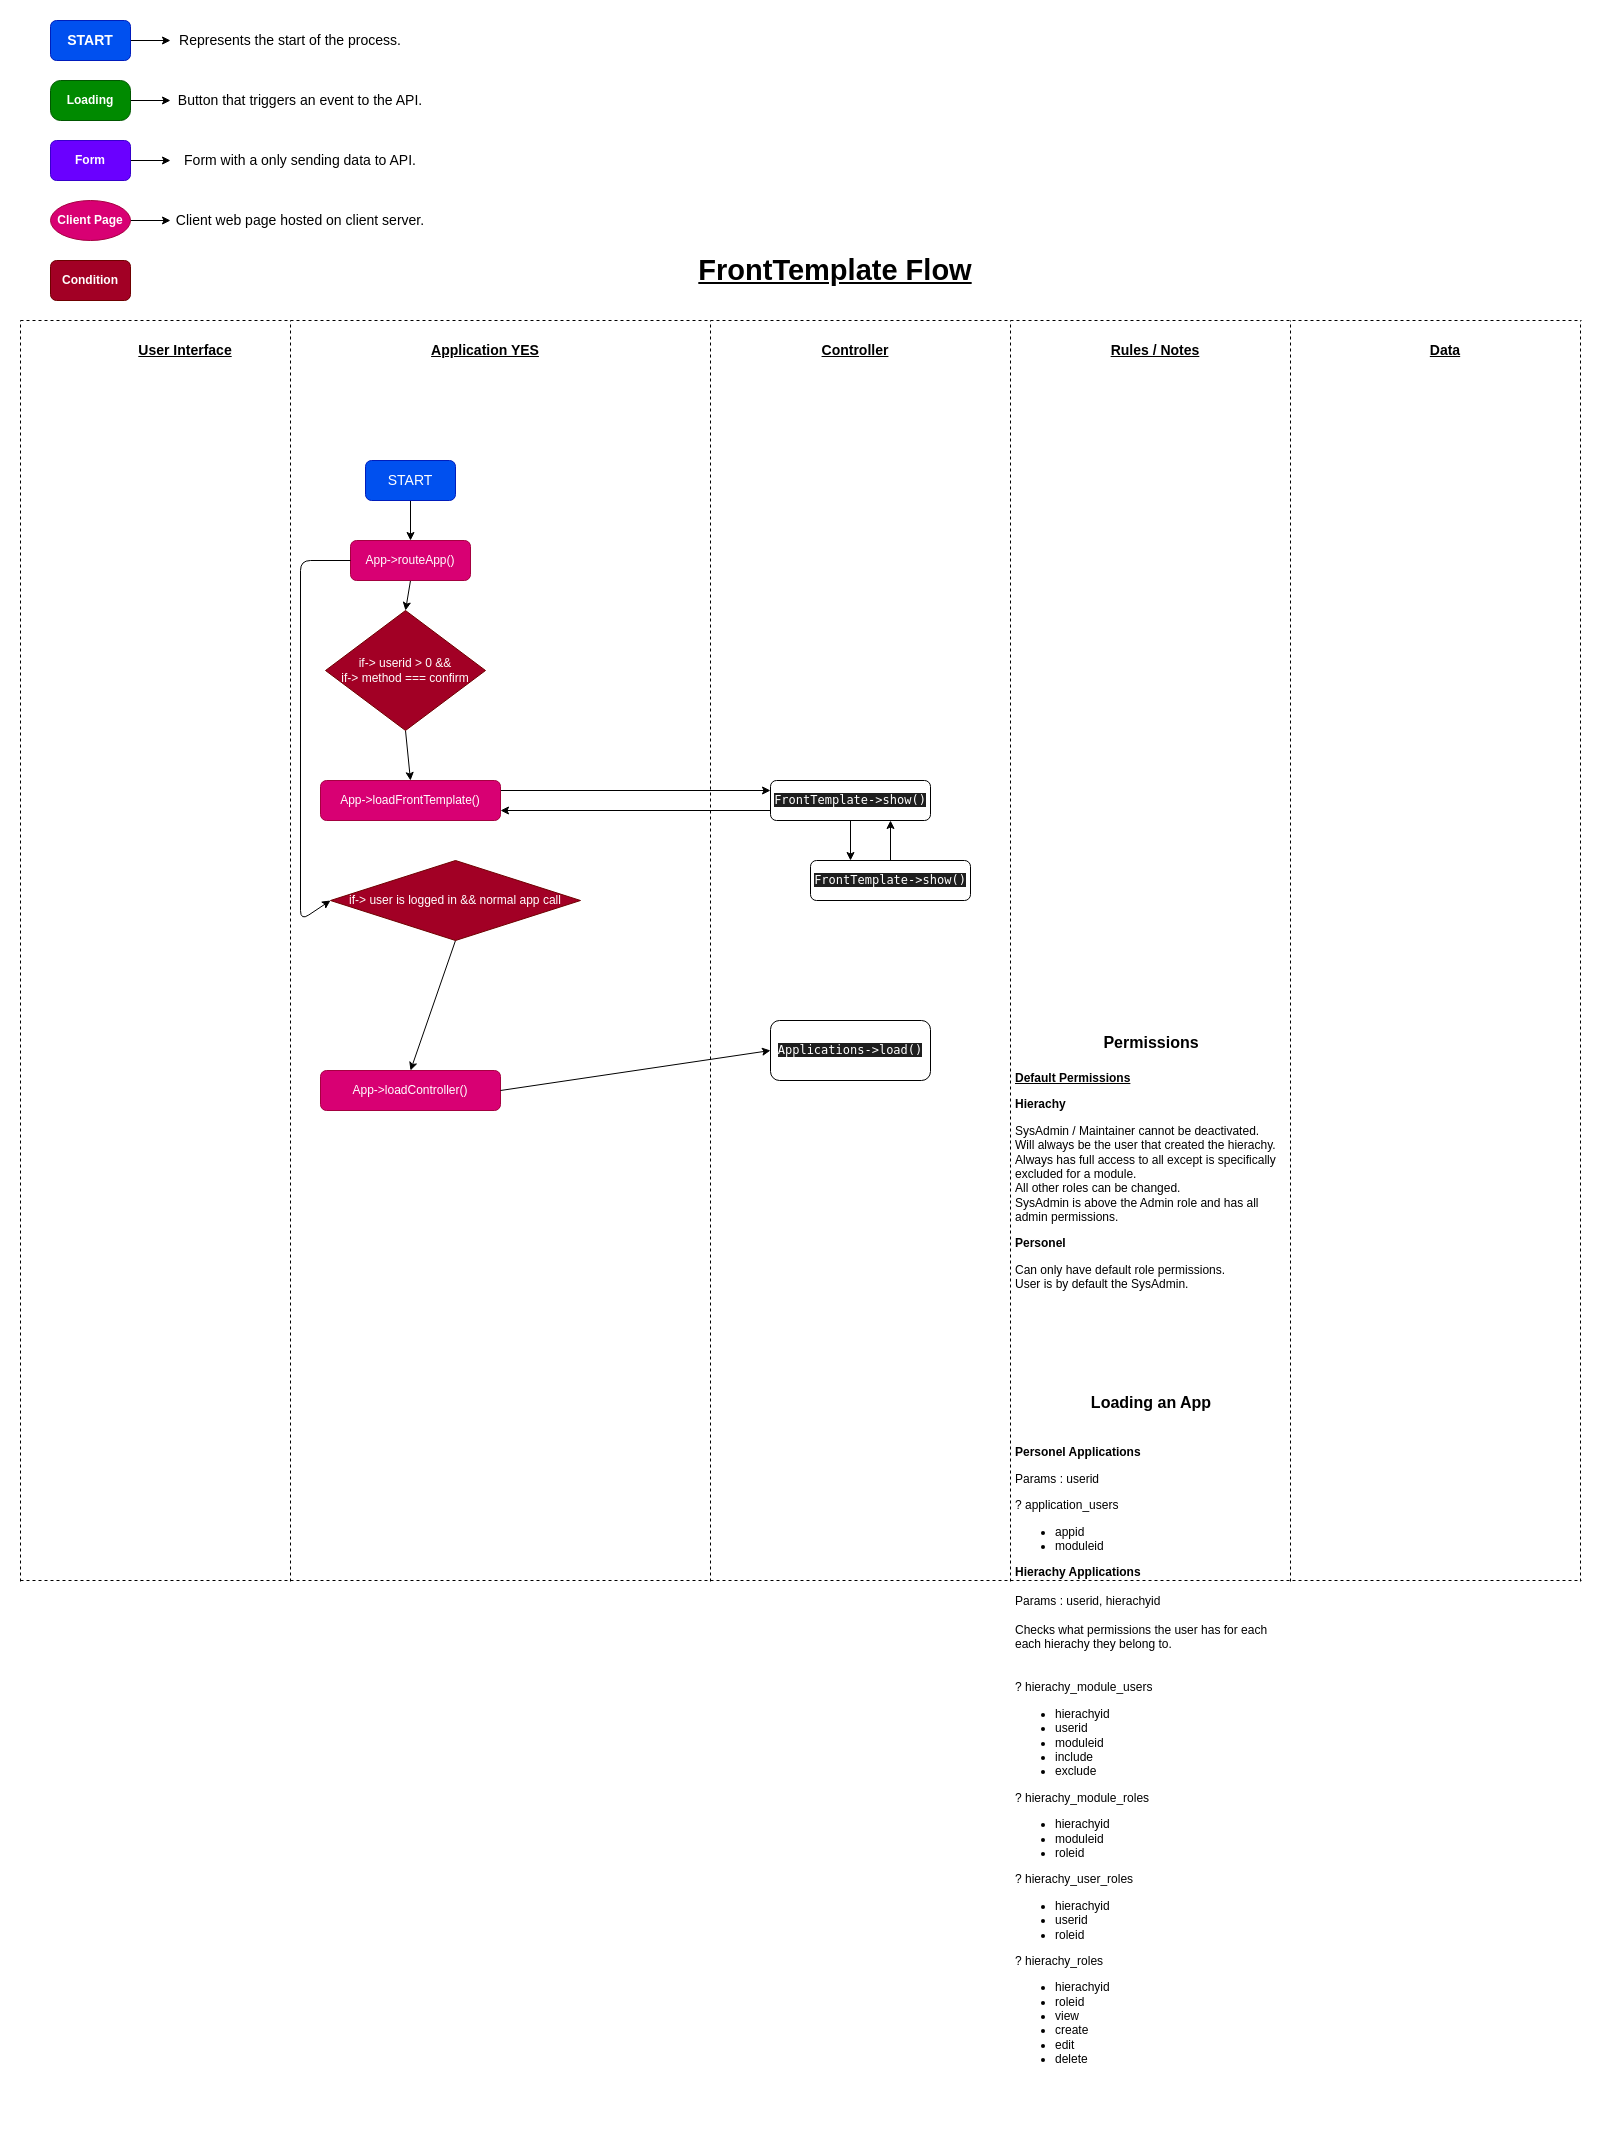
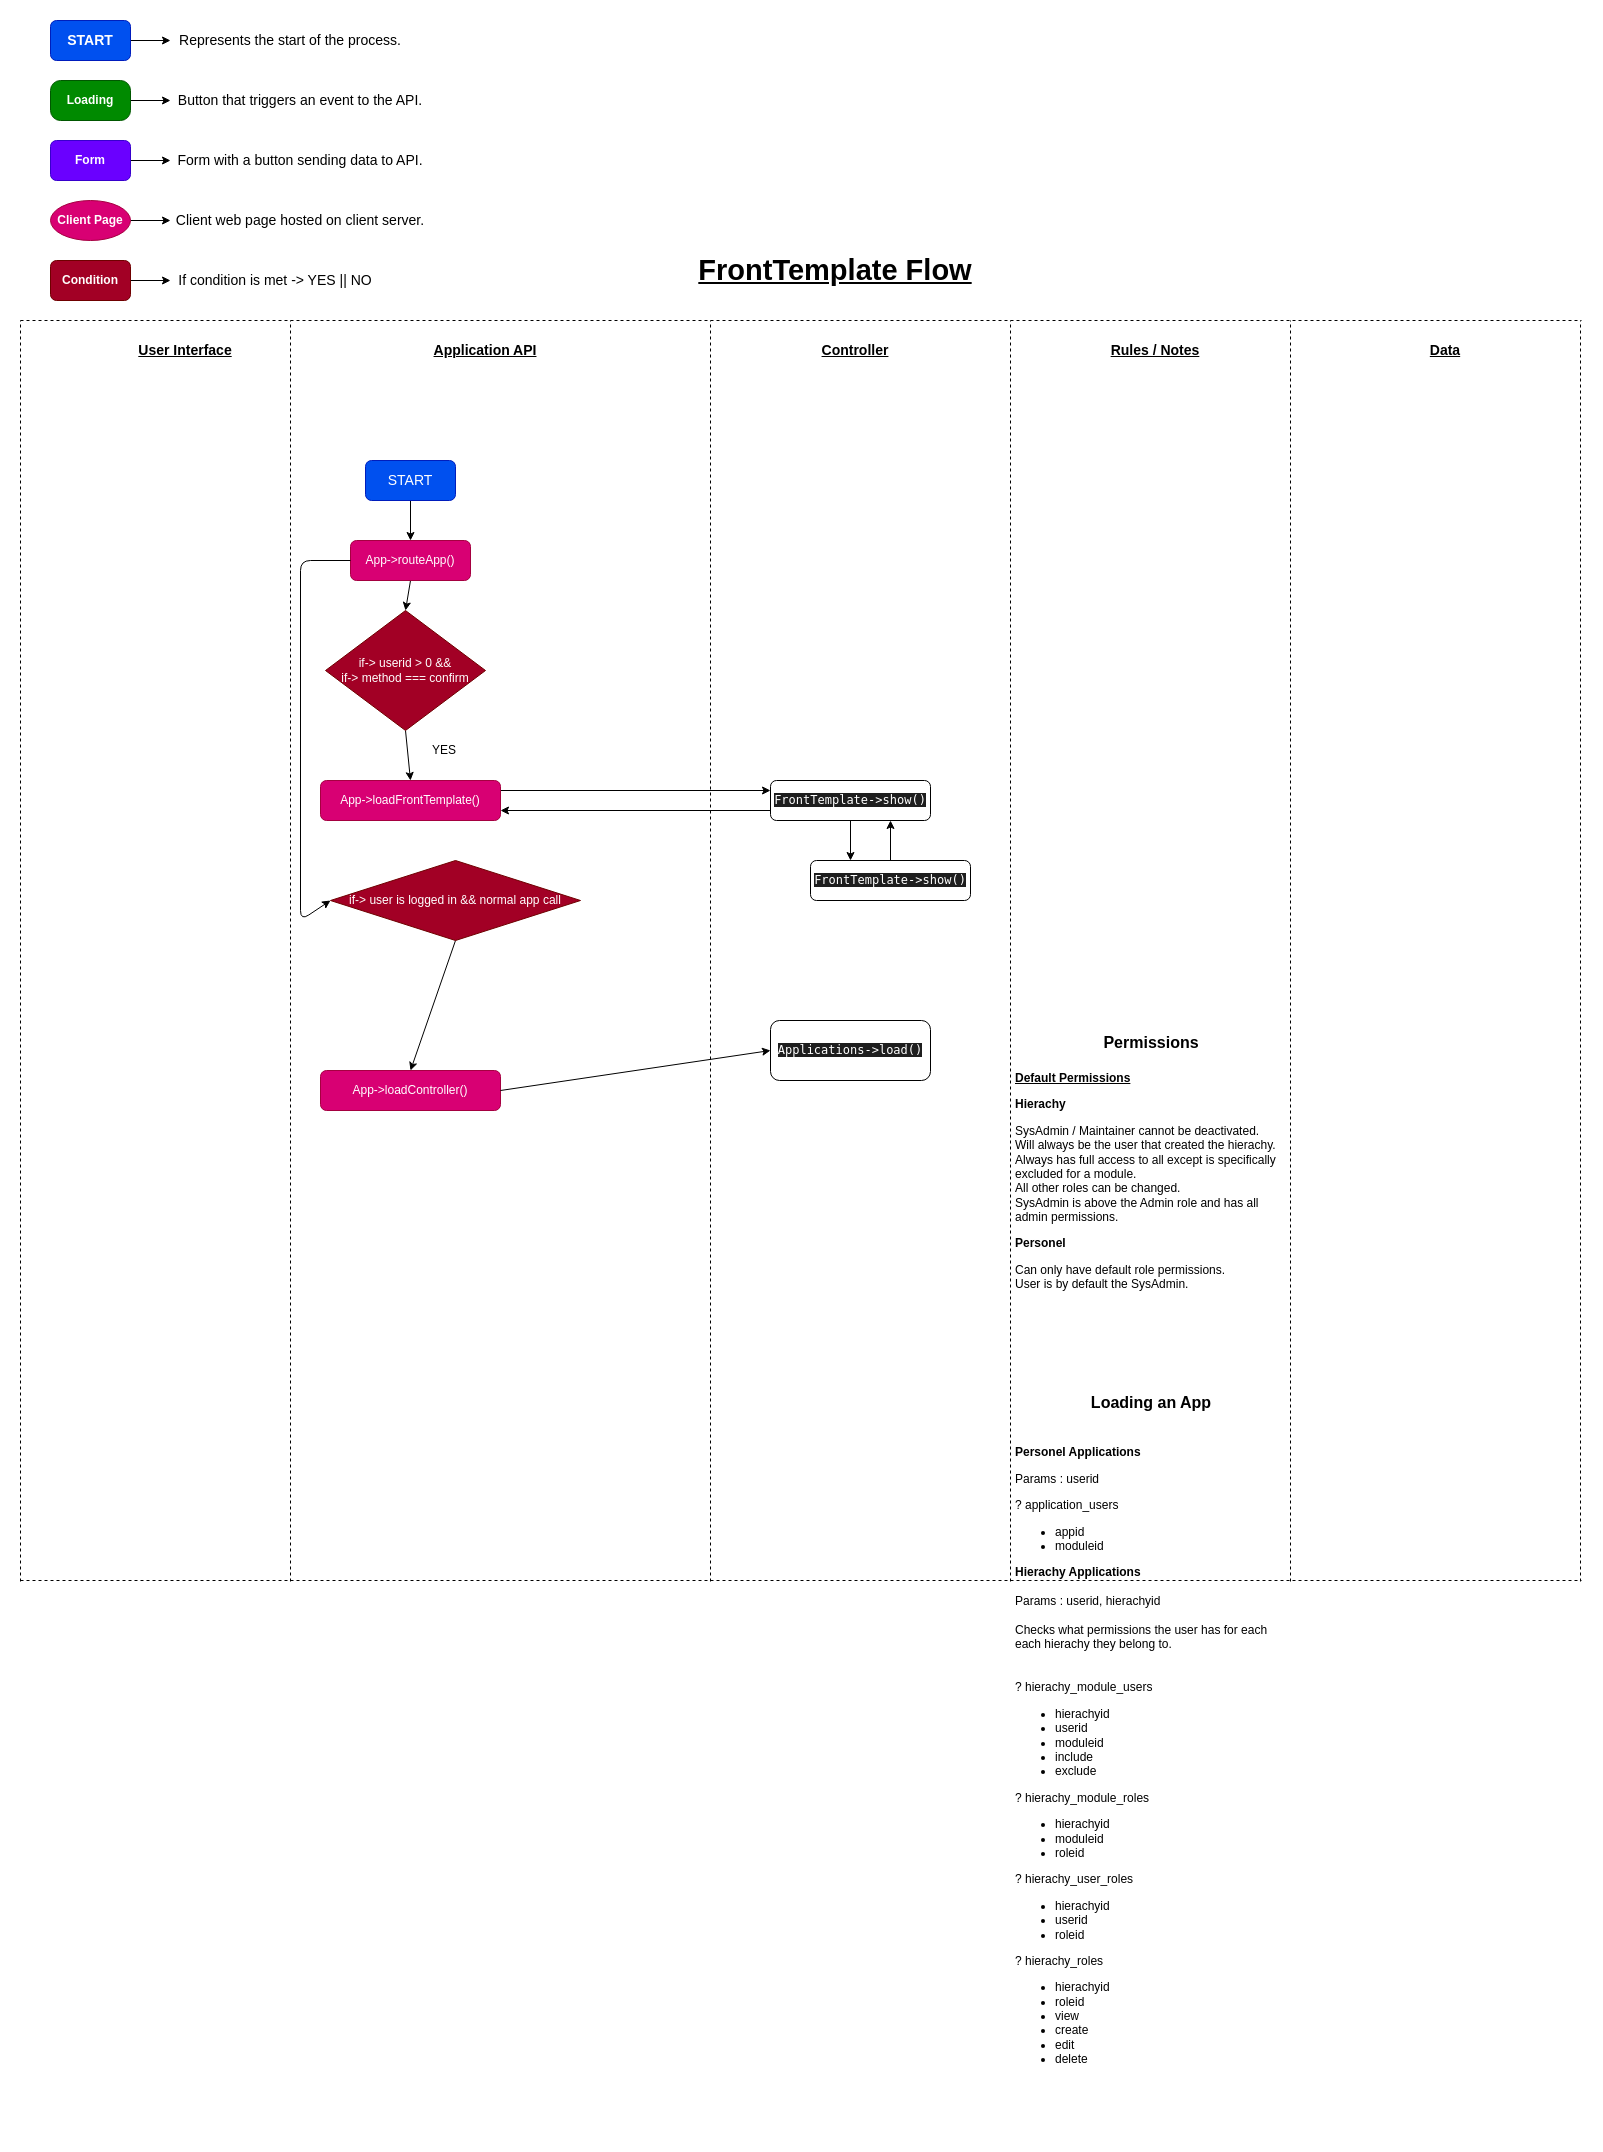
node "Form with a only sending data to API.": label "Form with a only sending data to API." -> "Form with a button sending data to API."
edge "Condition" -> "If condition is met -> YES || NO": added
node "If condition is met -> YES || NO": added
node "Application YES": label "Application YES" -> "Application API"
node "YES": added
